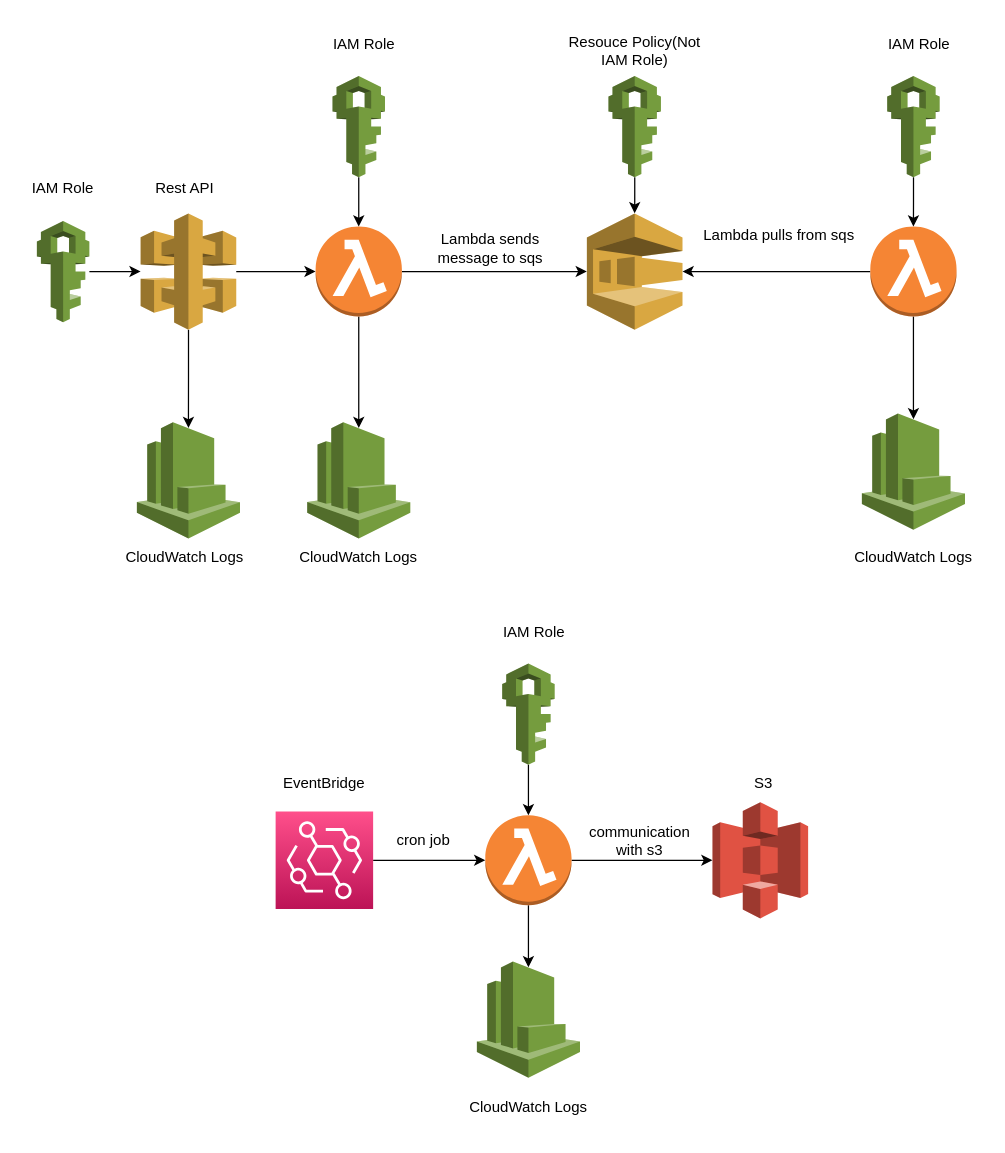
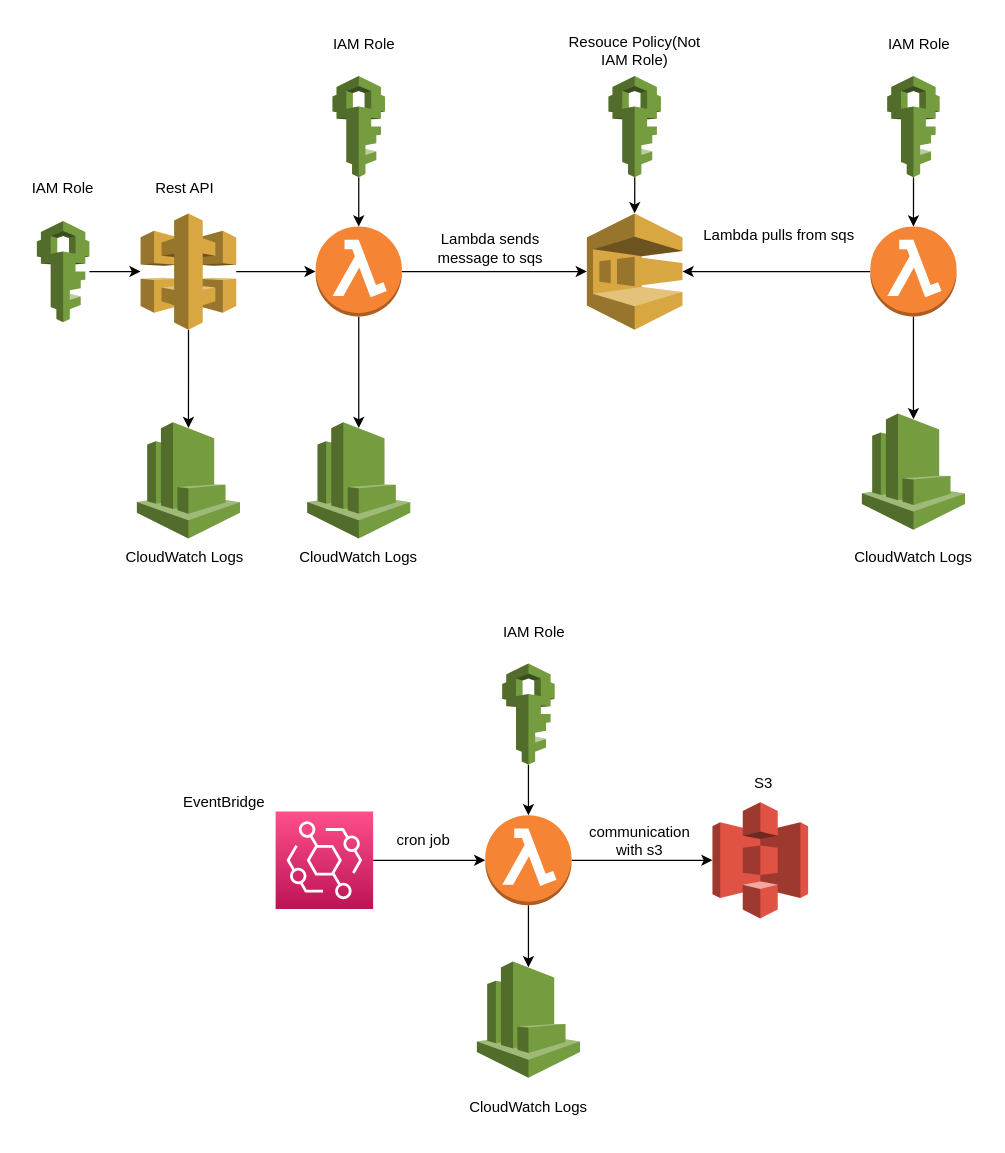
node "EventBridge": moved (324, 783) -> (224, 802)
